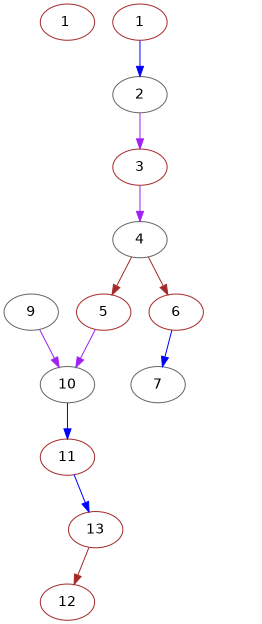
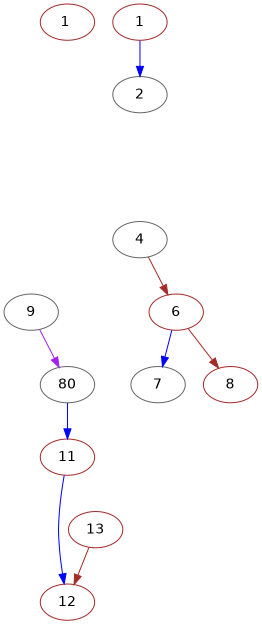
node "3": removed
node "5": removed
node "10": label "10" -> "80"
node "8": added
edge "11" -> "13": now "11" -> "12"
